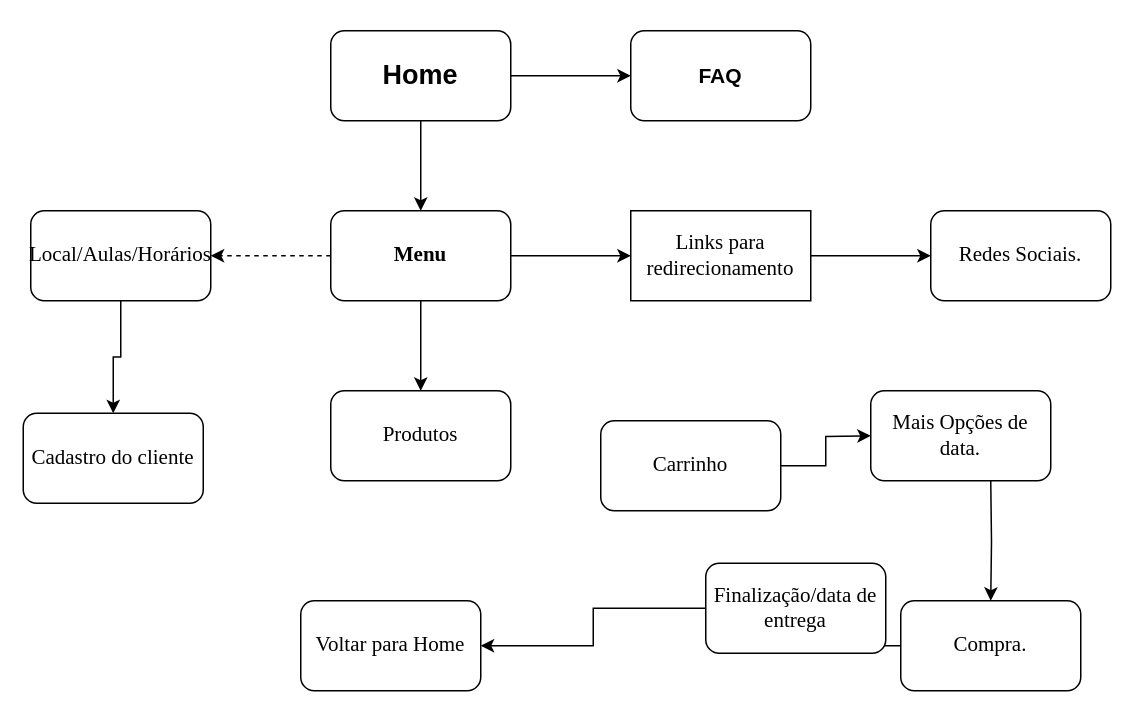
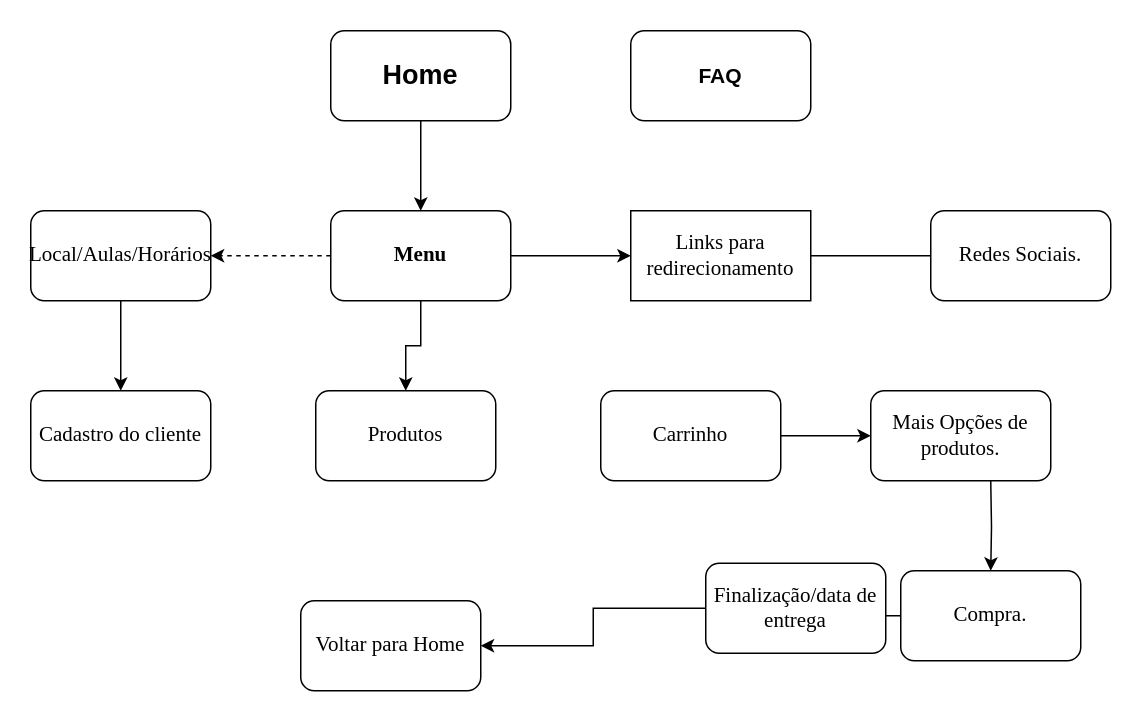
edge "Home" -> "FAQ": removed
edge "Links para redirecionamento" -> "Redes Sociais.": arrowhead classic -> none
node "Produtos": moved (421, 436) -> (406, 436)
node "Mais Opções de data.": label "Mais Opções de data." -> "Mais Opções de produtos."
node "Cadastro do cliente": moved (113, 458) -> (121, 436)
node "Carrinho": moved (691, 466) -> (691, 436)
node "Compra.": moved (991, 646) -> (991, 616)
